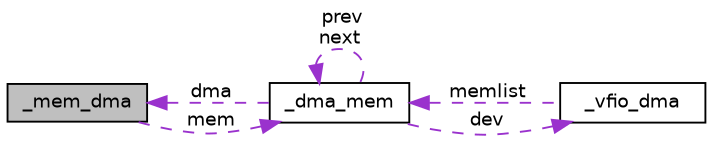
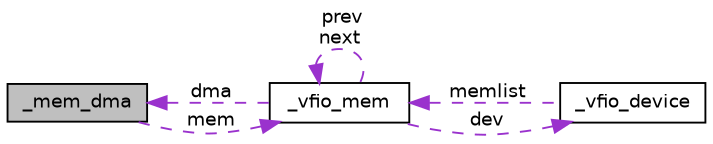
node "_dma_mem": label "_dma_mem" -> "_vfio_mem"
node "_vfio_dma": label "_vfio_dma" -> "_vfio_device"
